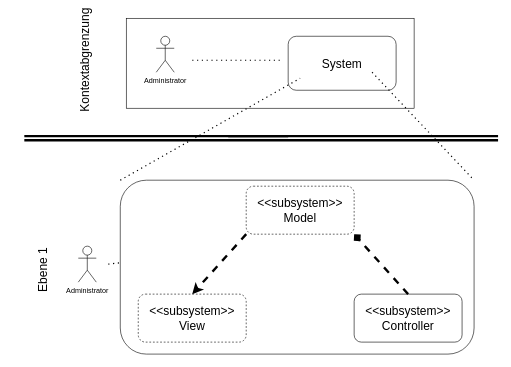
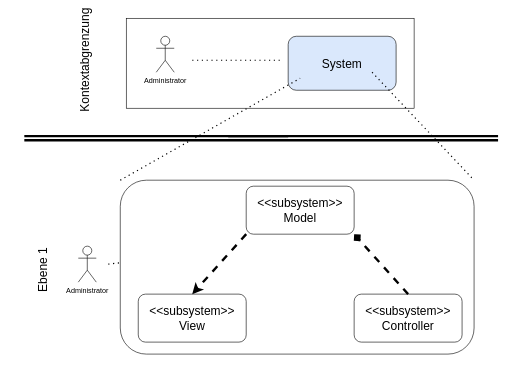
node "System": fillcolor #ffffff -> #dae8fc
node "<<subsystem>> Model": style dashed -> solid
node "<<subsystem>> View": style dashed -> solid
